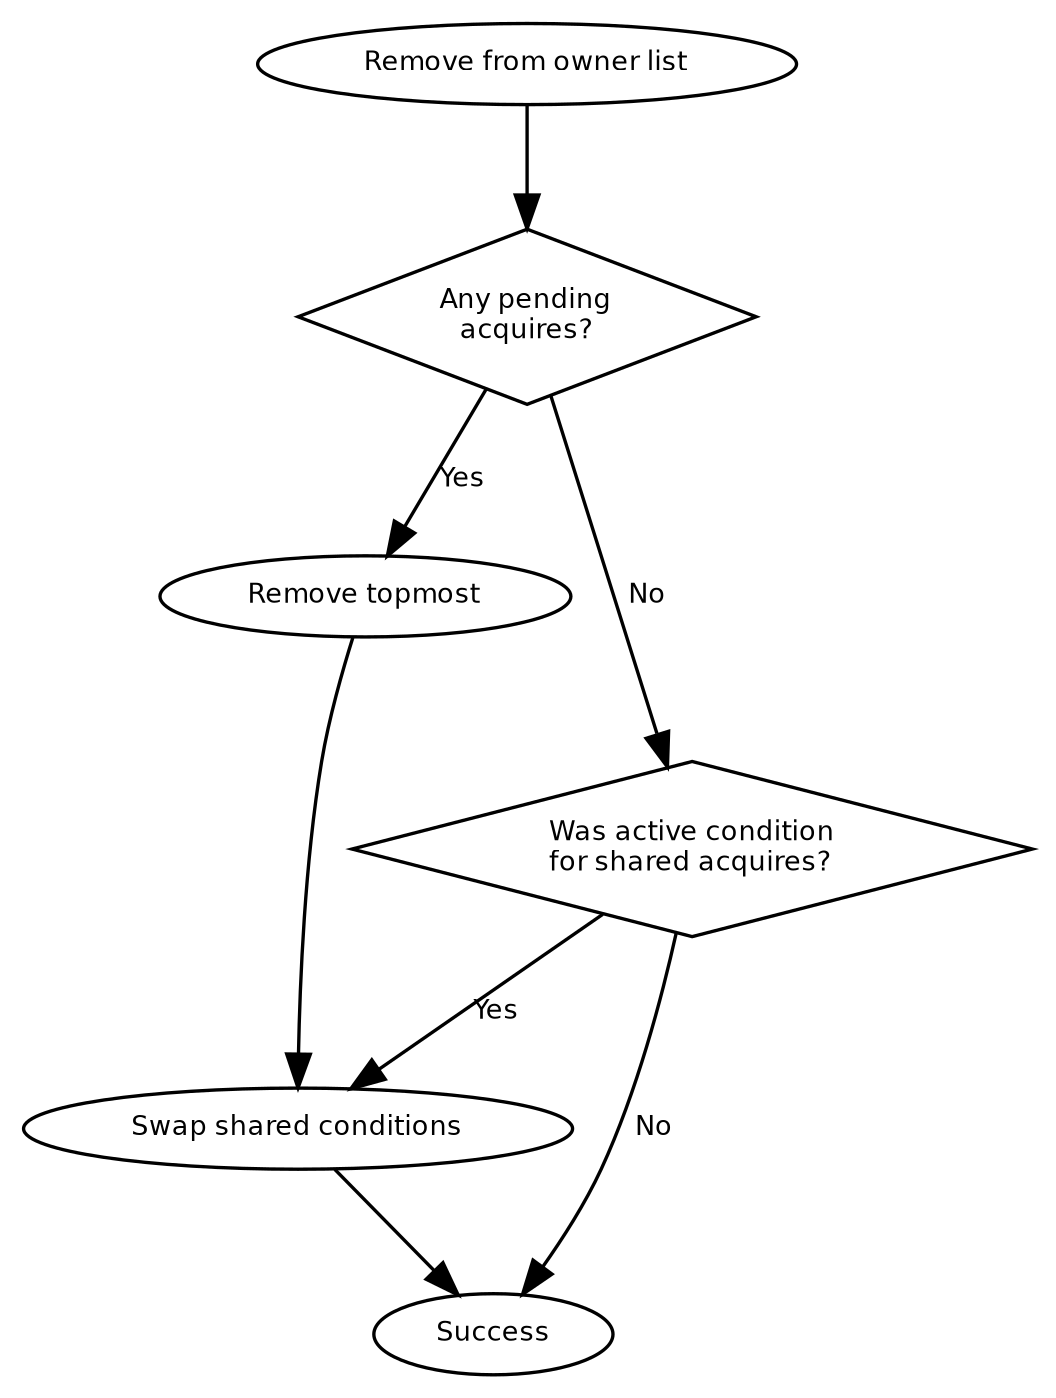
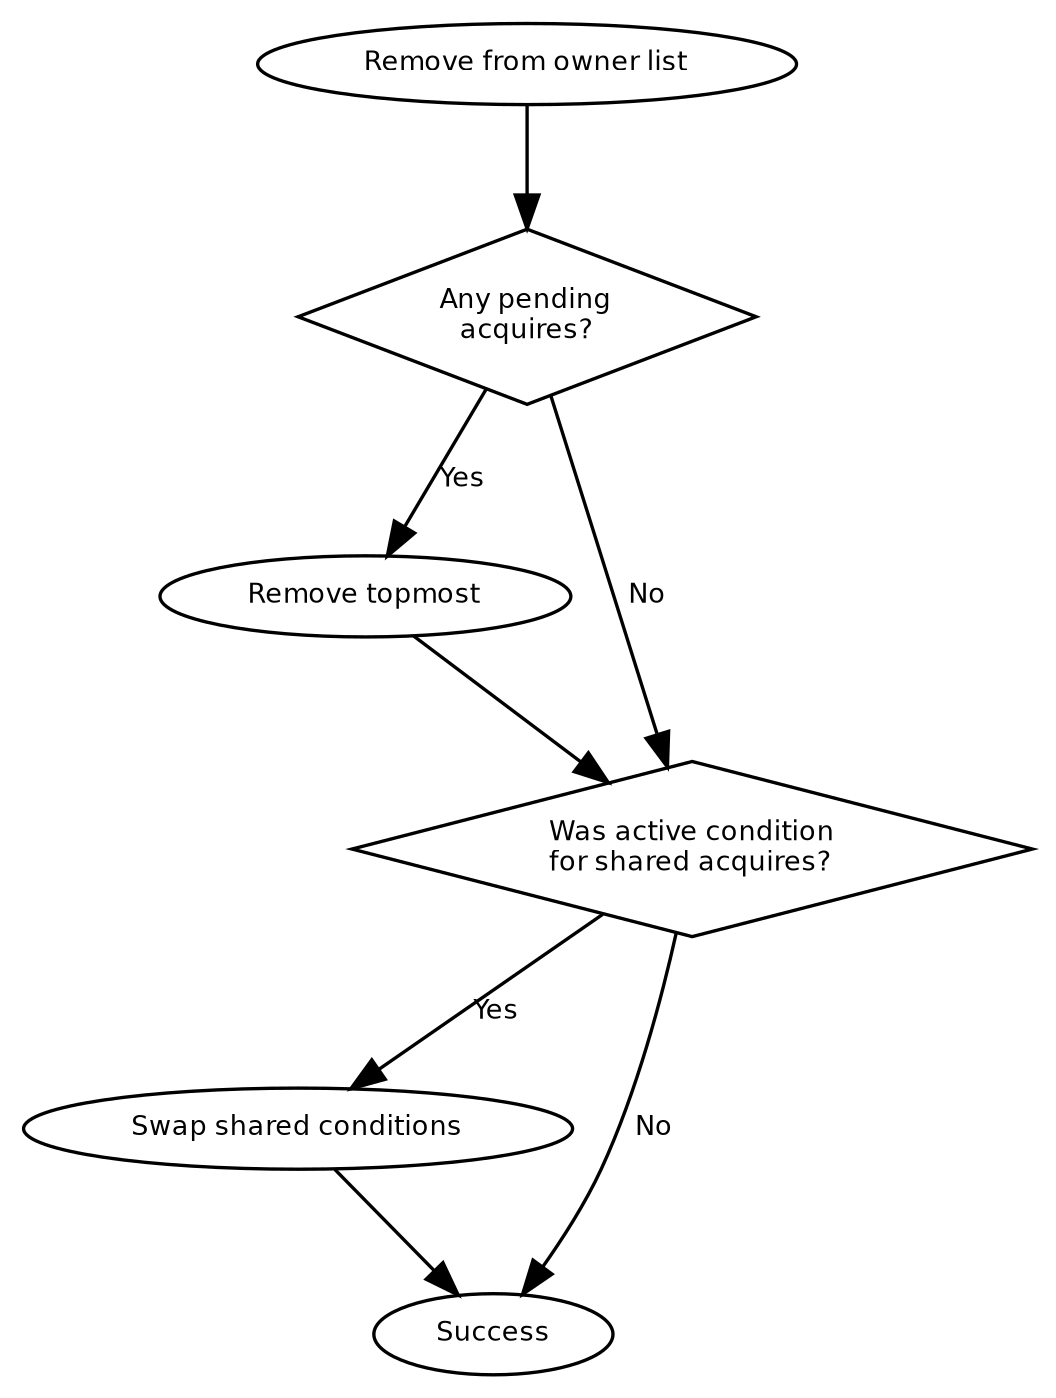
edge "Remove topmost" -> "Swap shared conditions": now "Remove topmost" -> "Was active condition for shared acquires?"
